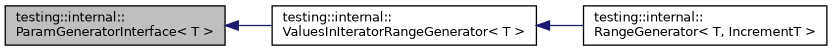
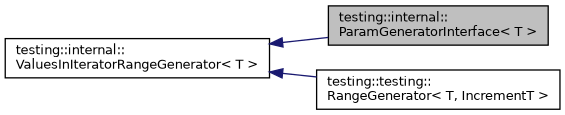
edge "testing::internal:: ValuesInIteratorRangeGenerator< T >" -> "testing::internal:: ParamGeneratorInterface< T >": reversed
node "testing::internal:: RangeGenerator< T, IncrementT >": label "testing::internal:: RangeGenerator< T, IncrementT >" -> "testing::testing:: RangeGenerator< T, IncrementT >"
